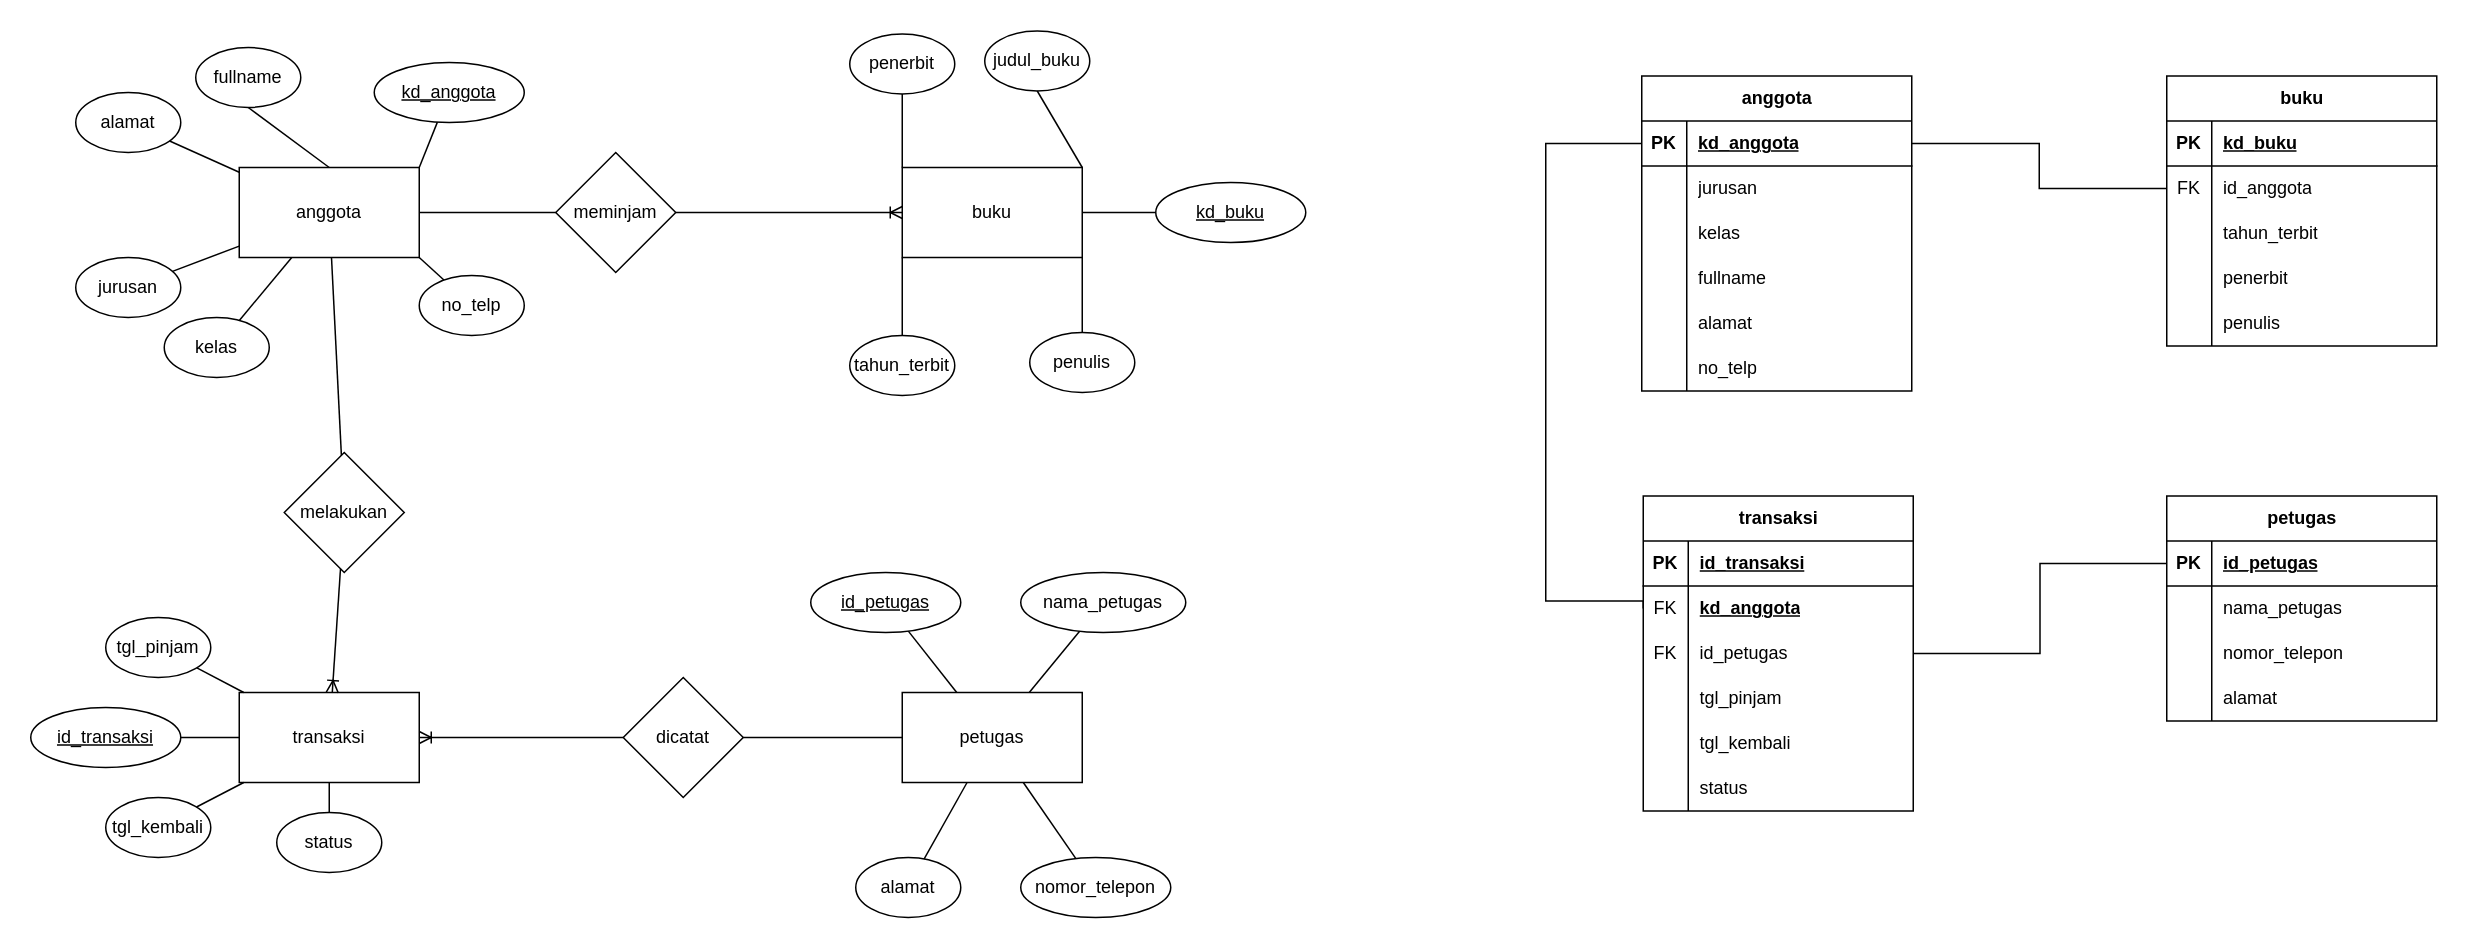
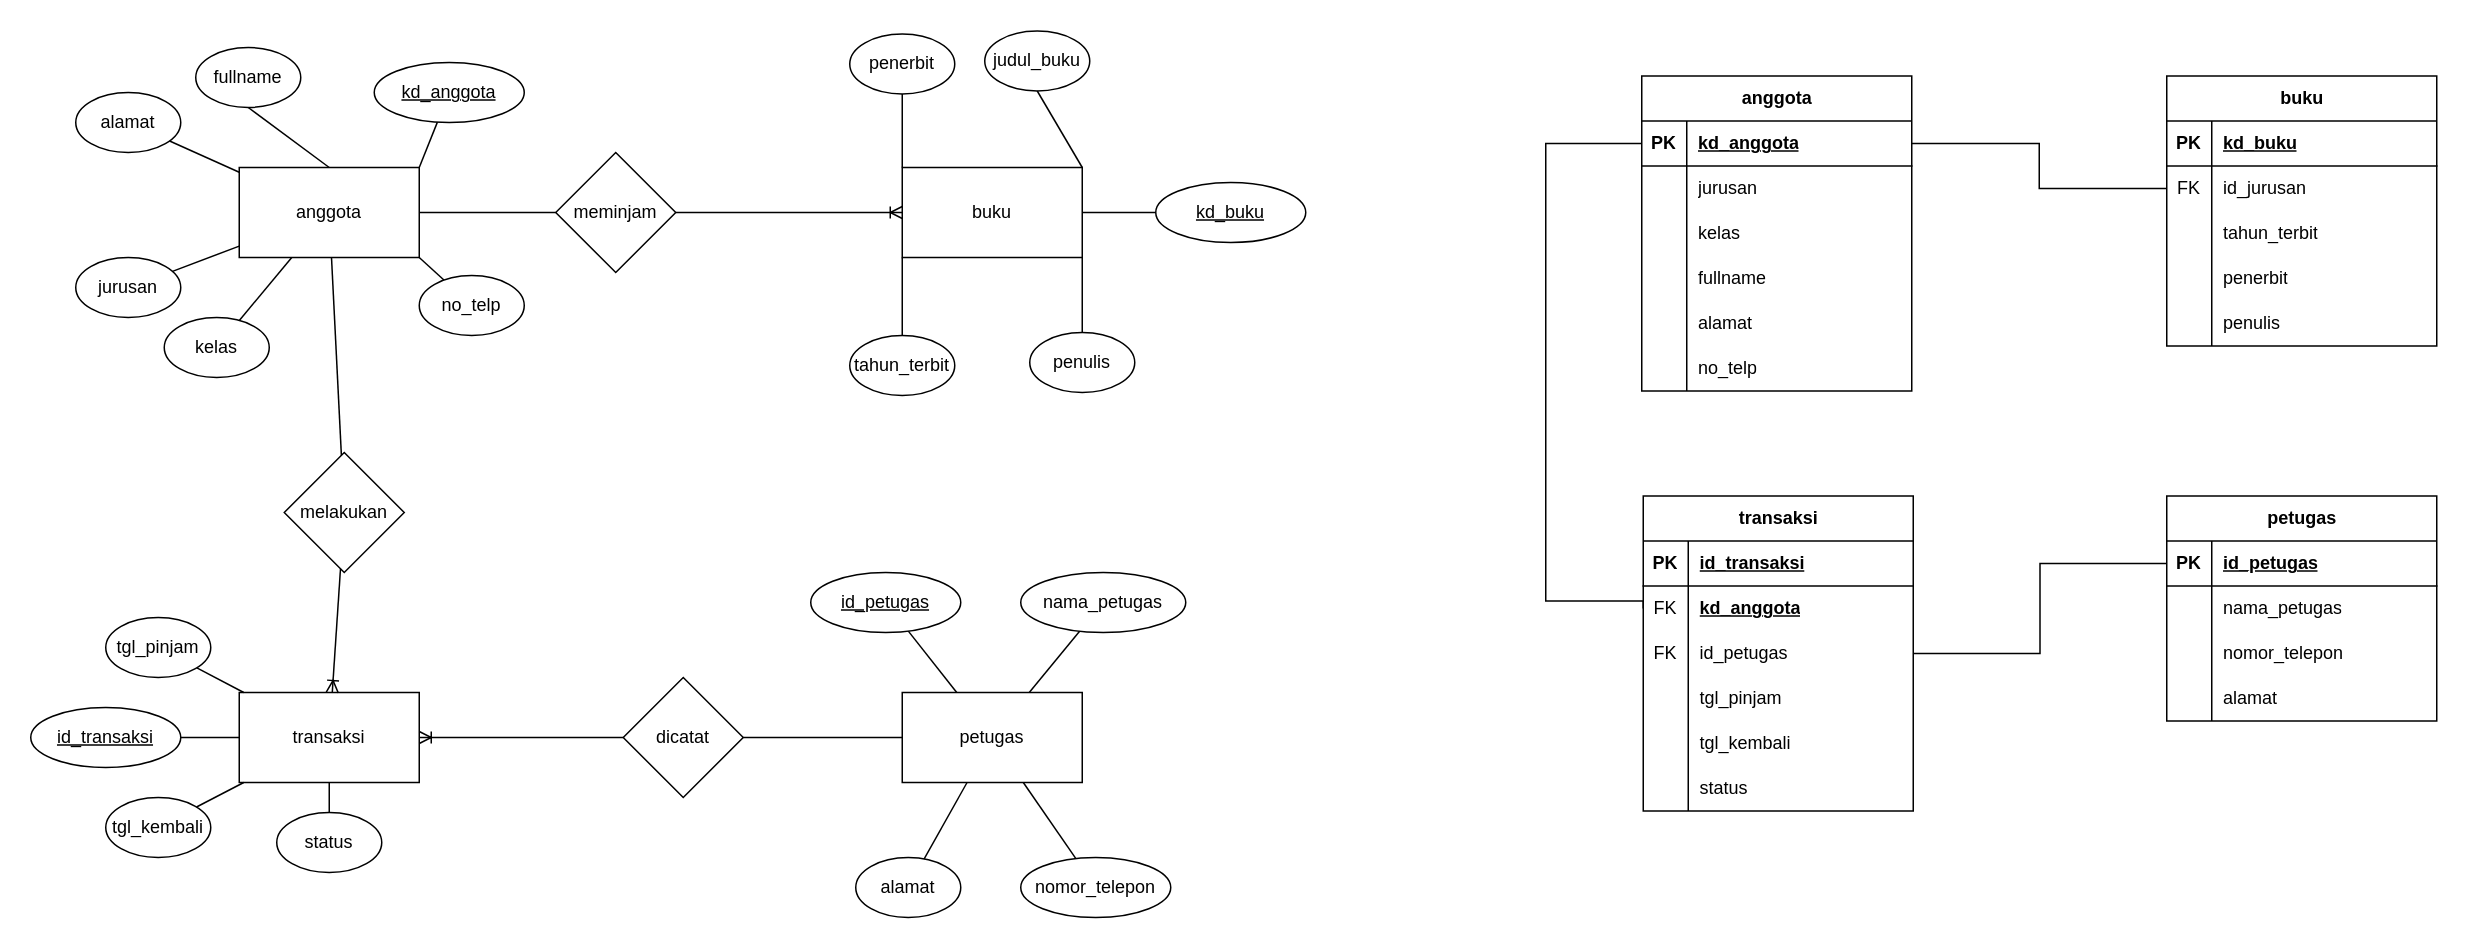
node "id_anggota": label "id_anggota" -> "id_jurusan"
